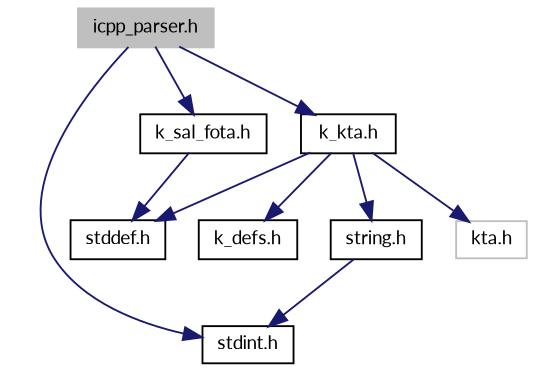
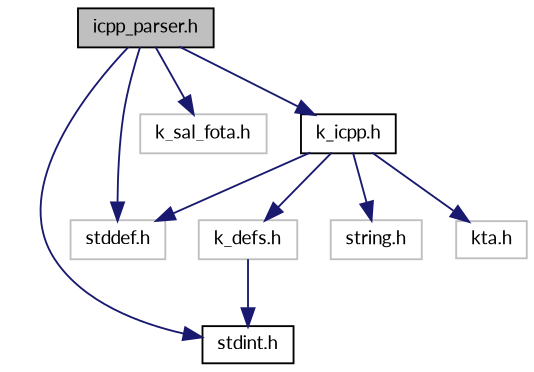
node "icpp_parser.h": color grey75 -> black
node "k_sal_fota.h": color black -> grey75
node "k_kta.h": label "k_kta.h" -> "k_icpp.h"
edge "k_sal_fota.h" -> "stddef.h": now "icpp_parser.h" -> "stddef.h"
node "stddef.h": color black -> grey75
node "k_defs.h": color black -> grey75
node "string.h": color black -> grey75
edge "string.h" -> "stdint.h": now "k_defs.h" -> "stdint.h"
